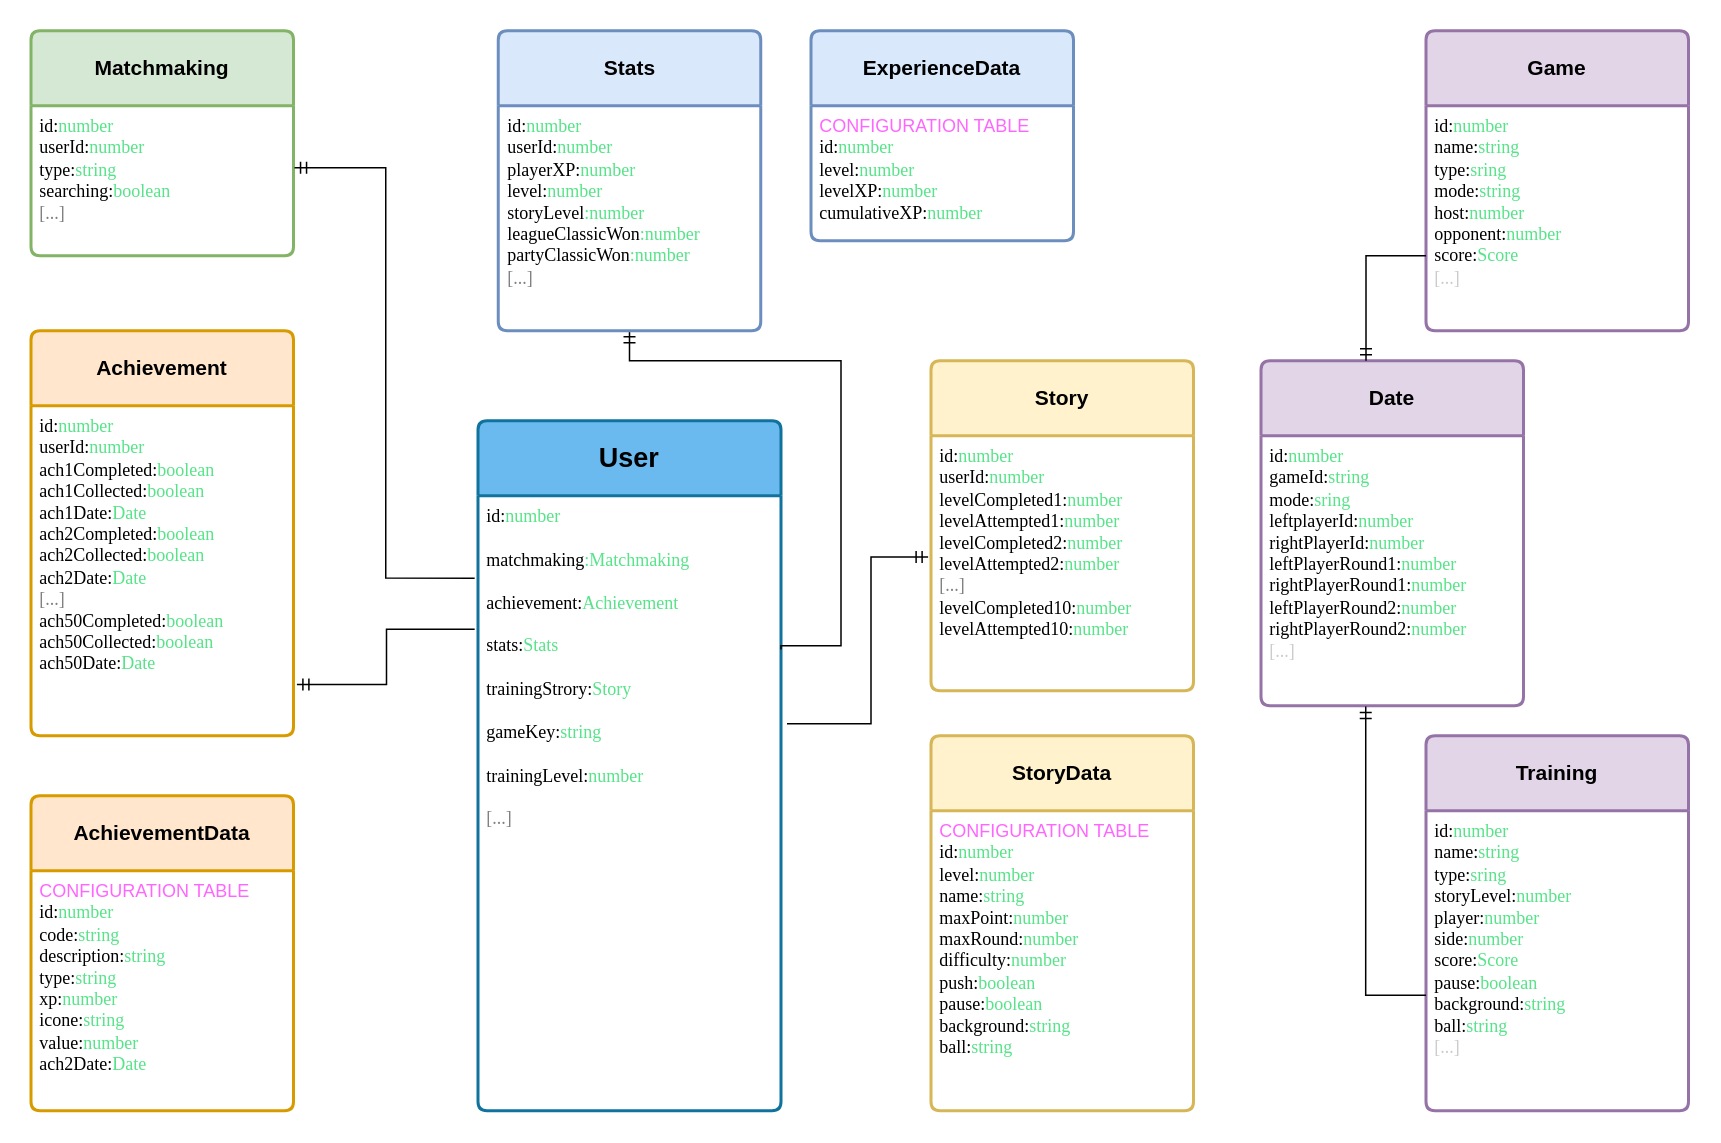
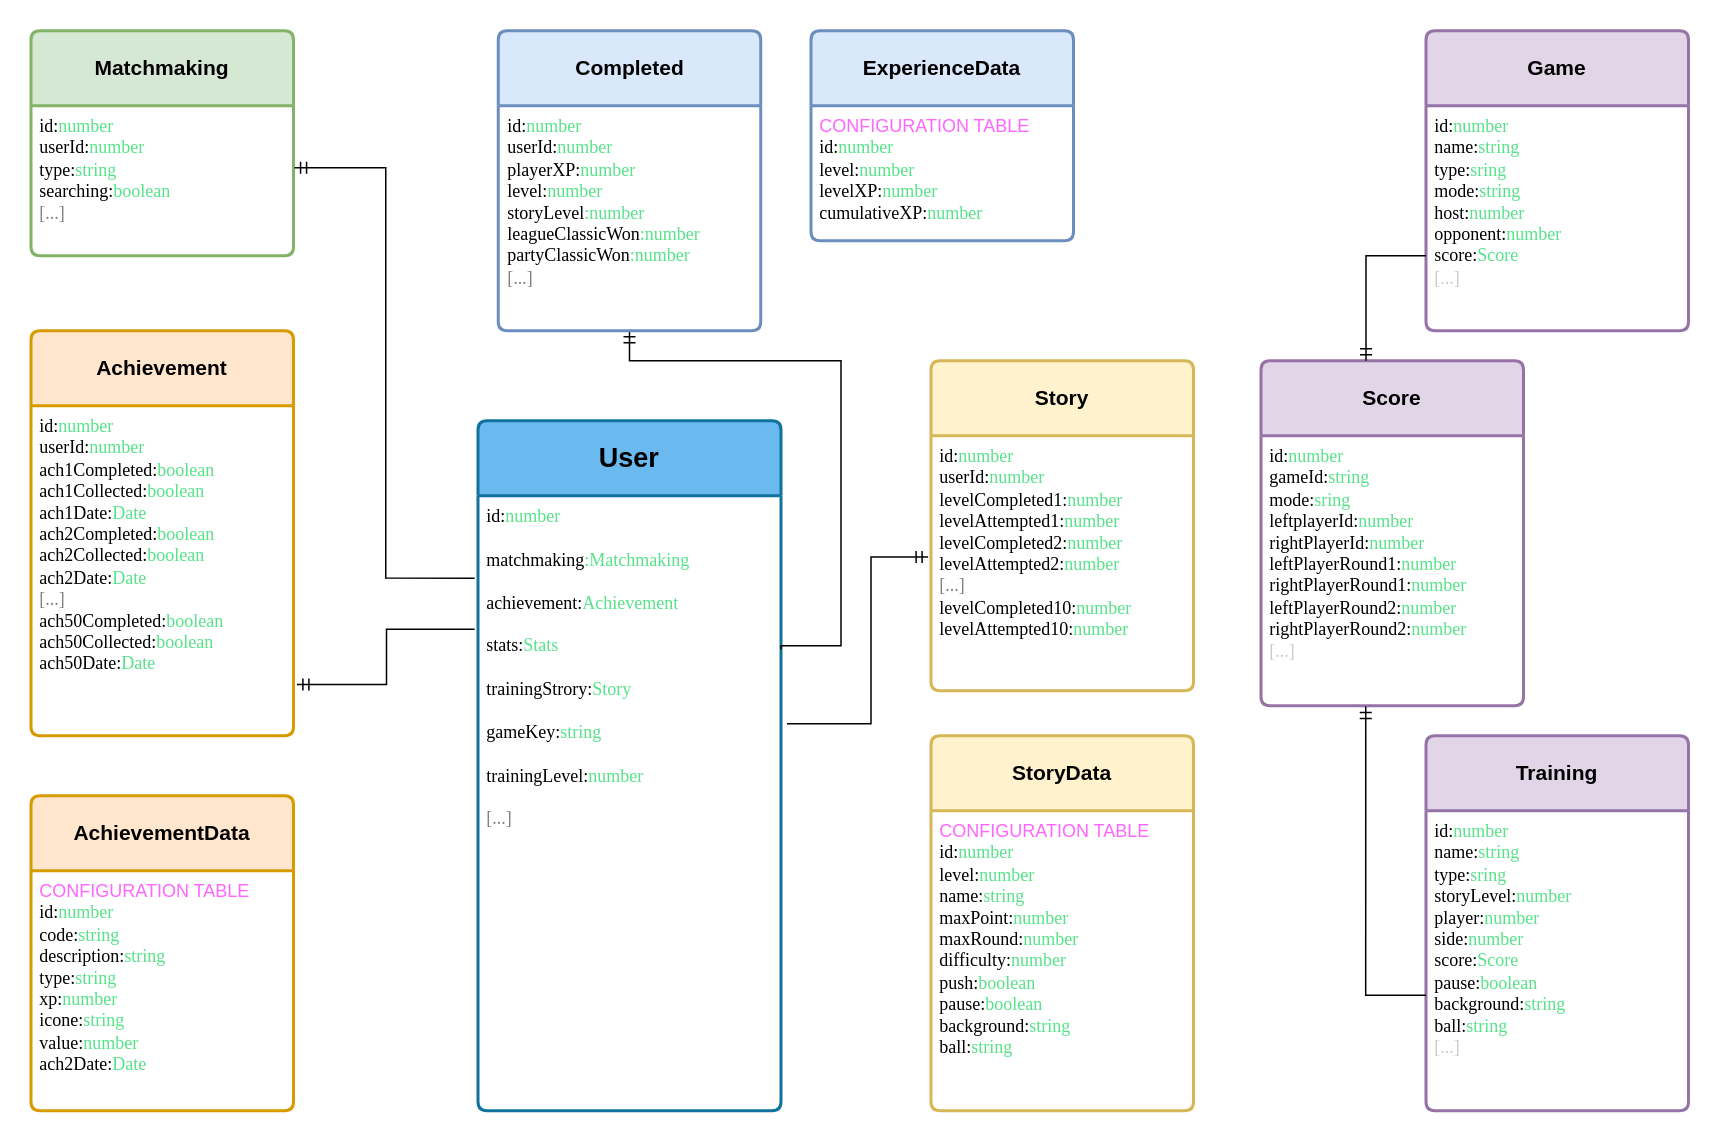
node "Stats": label "Stats" -> "Completed"
node "Date": label "Date" -> "Score"
